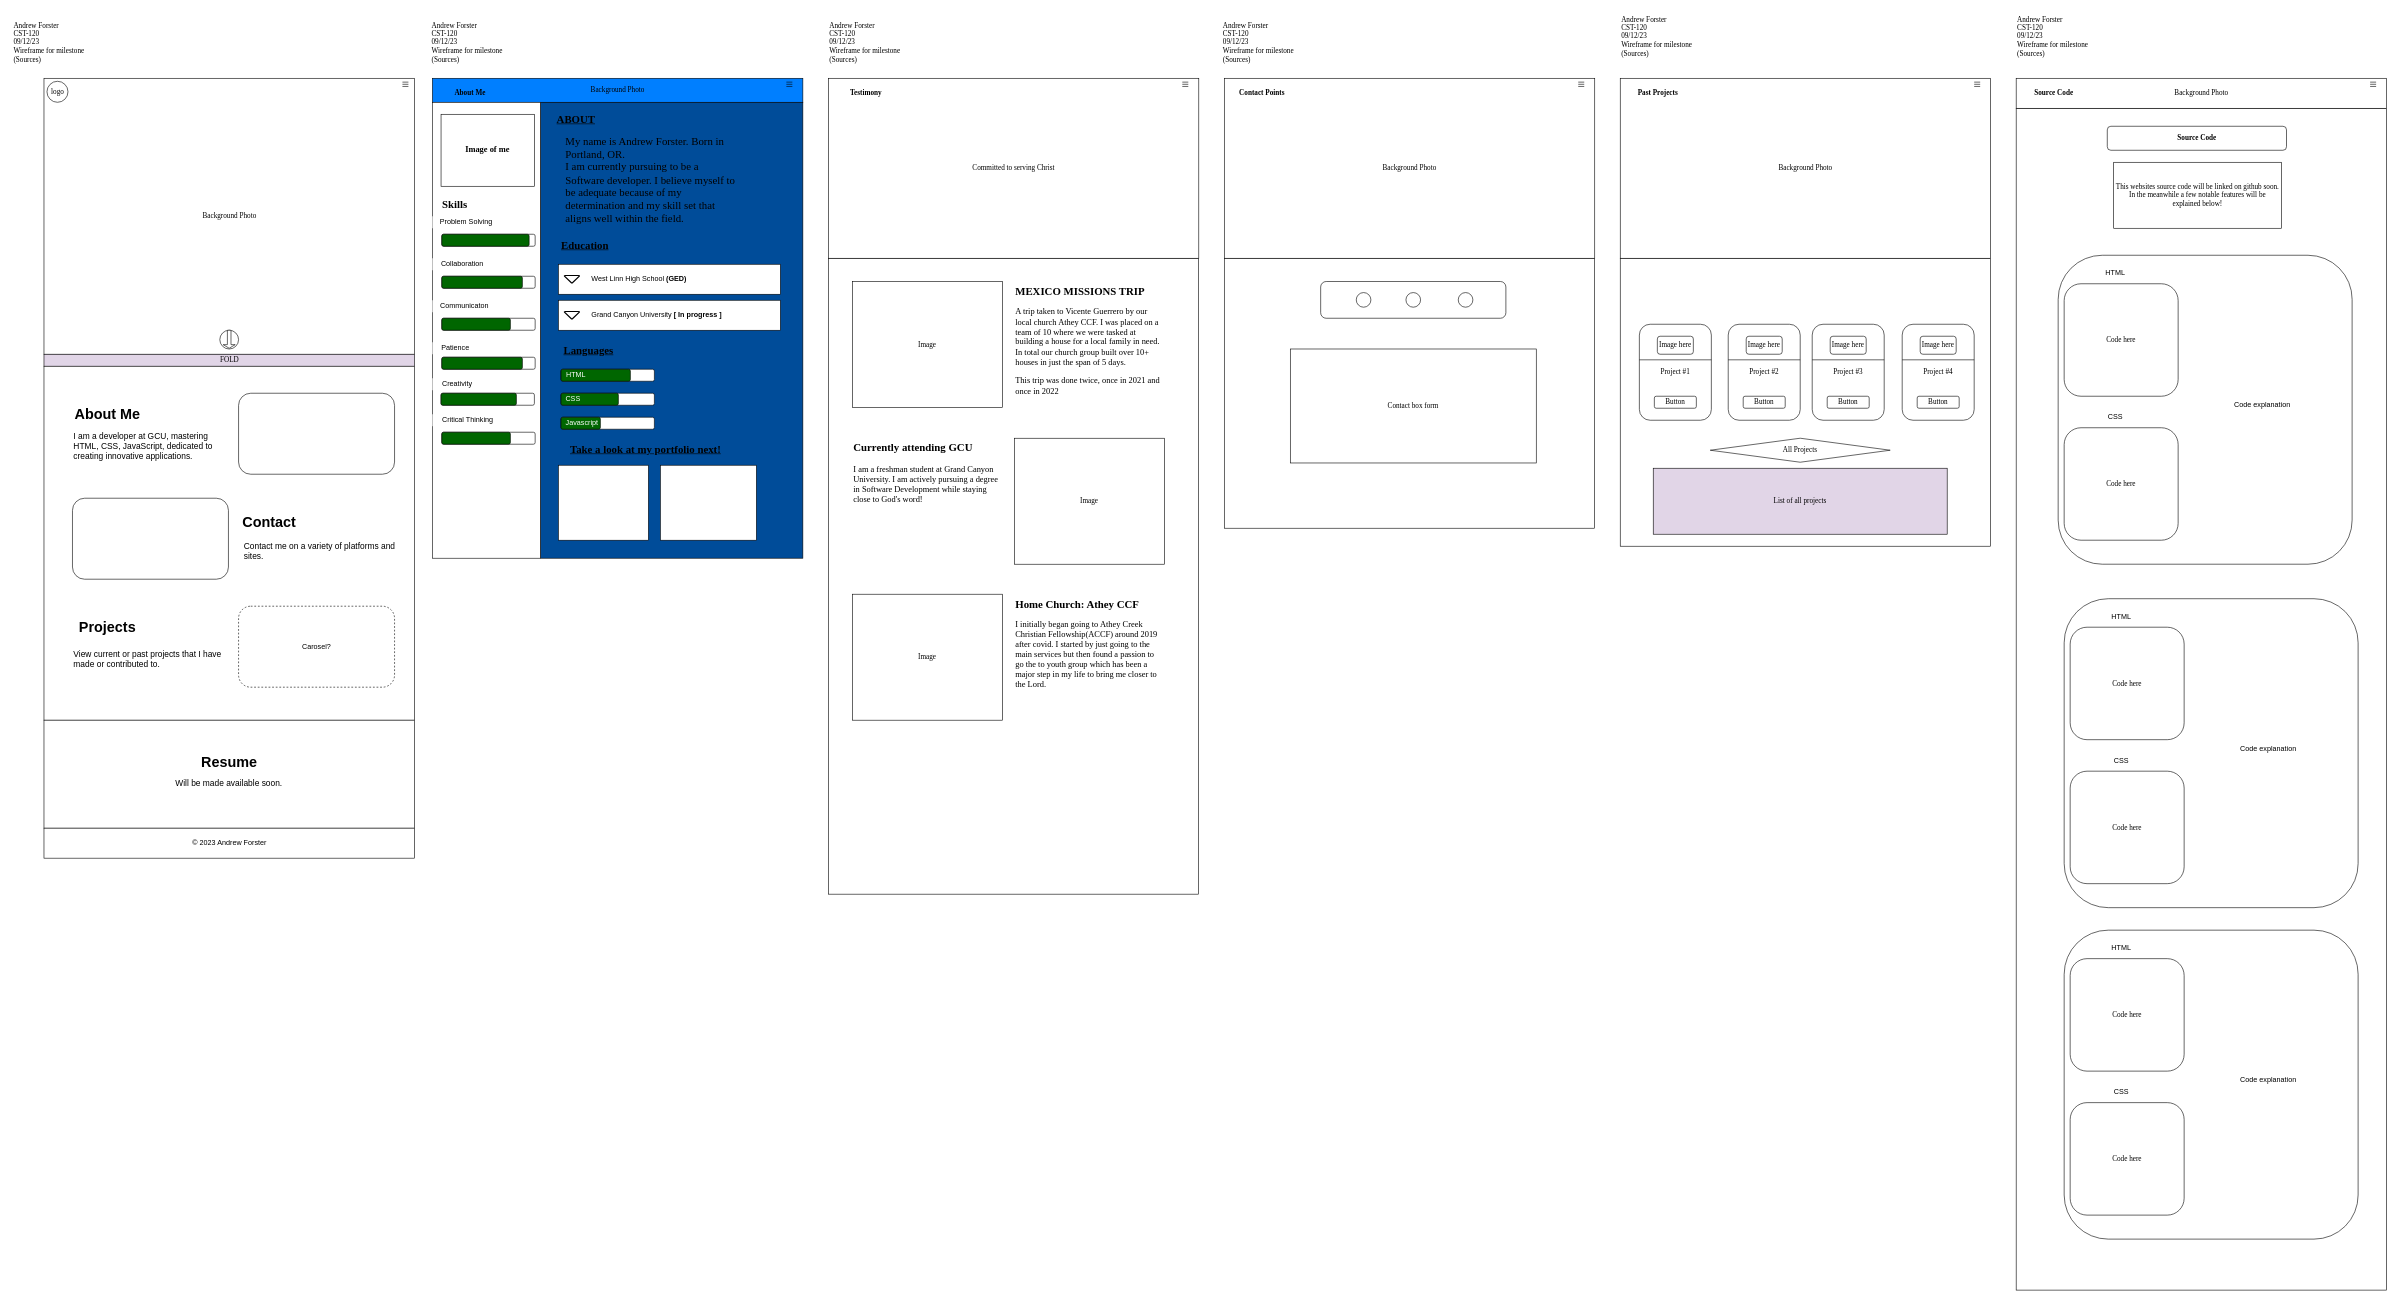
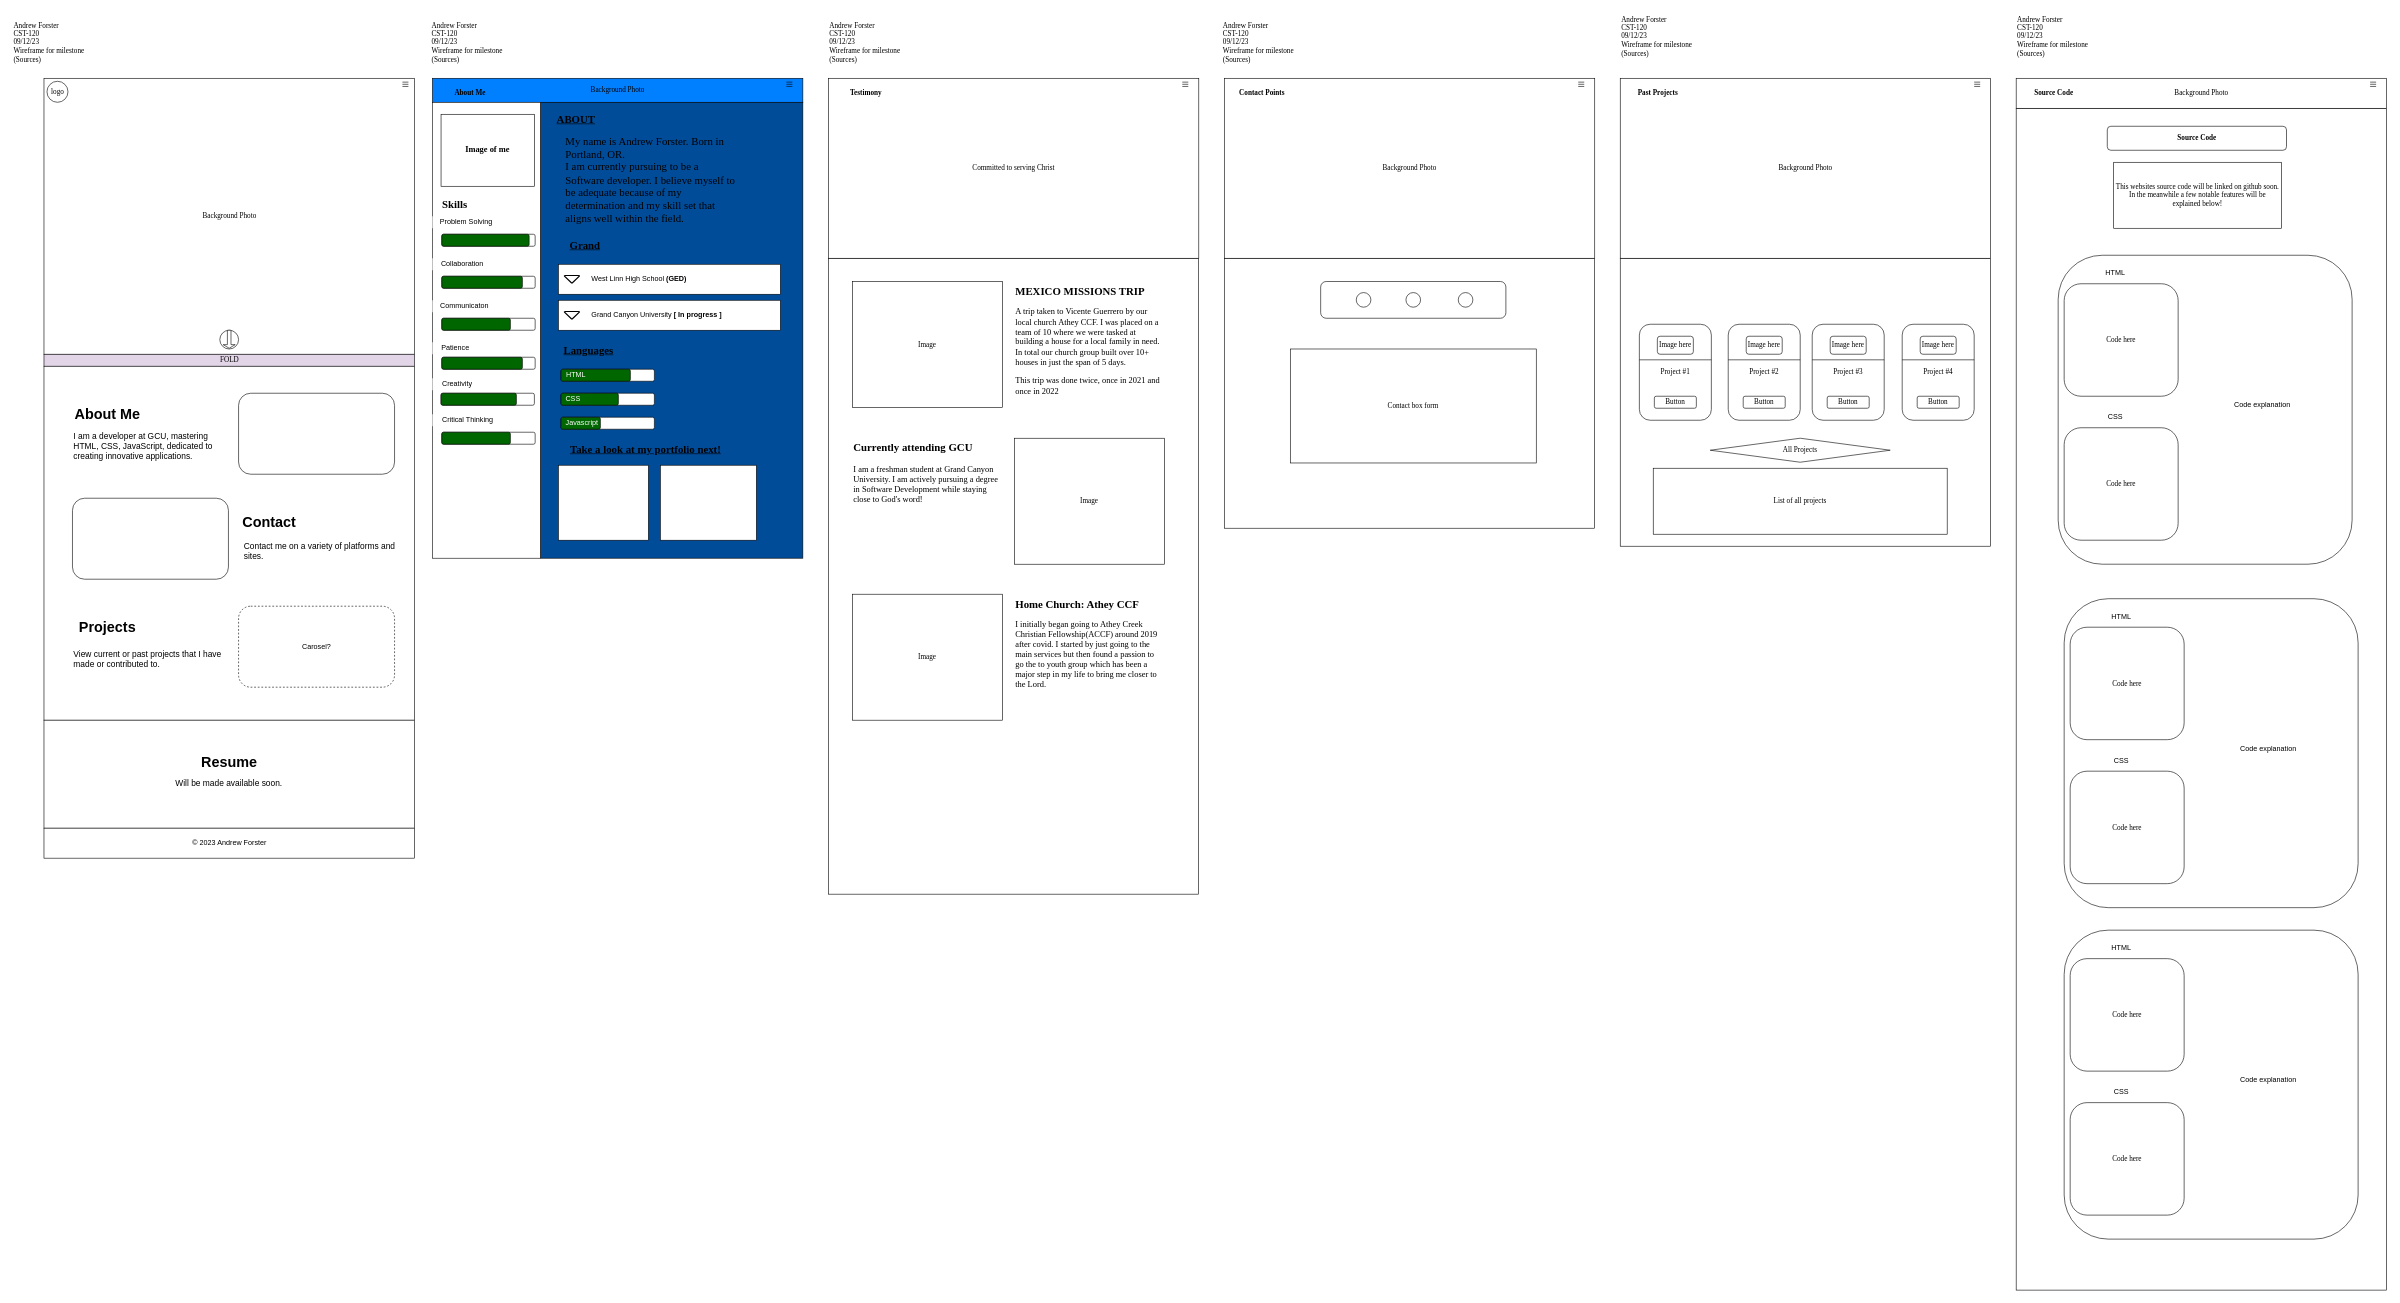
node "Education": label "Education" -> "Grand"
node "List of all projects": fillcolor #e1d5e7 -> #ffffff
